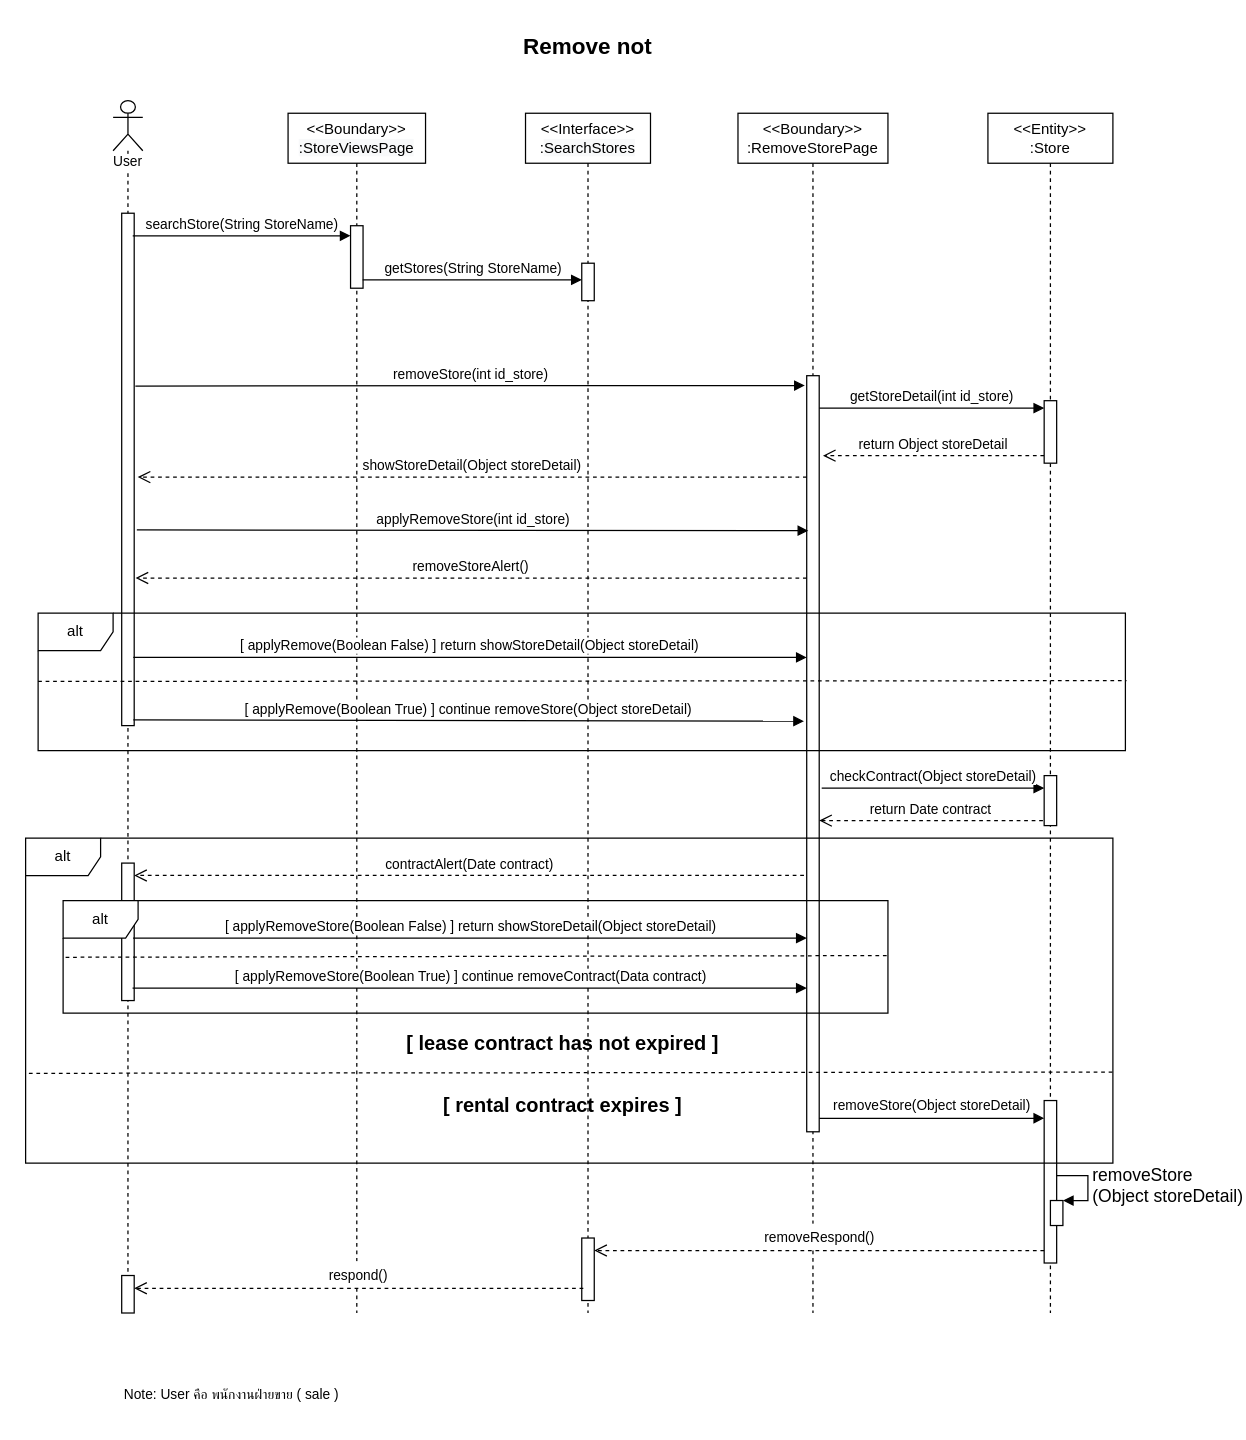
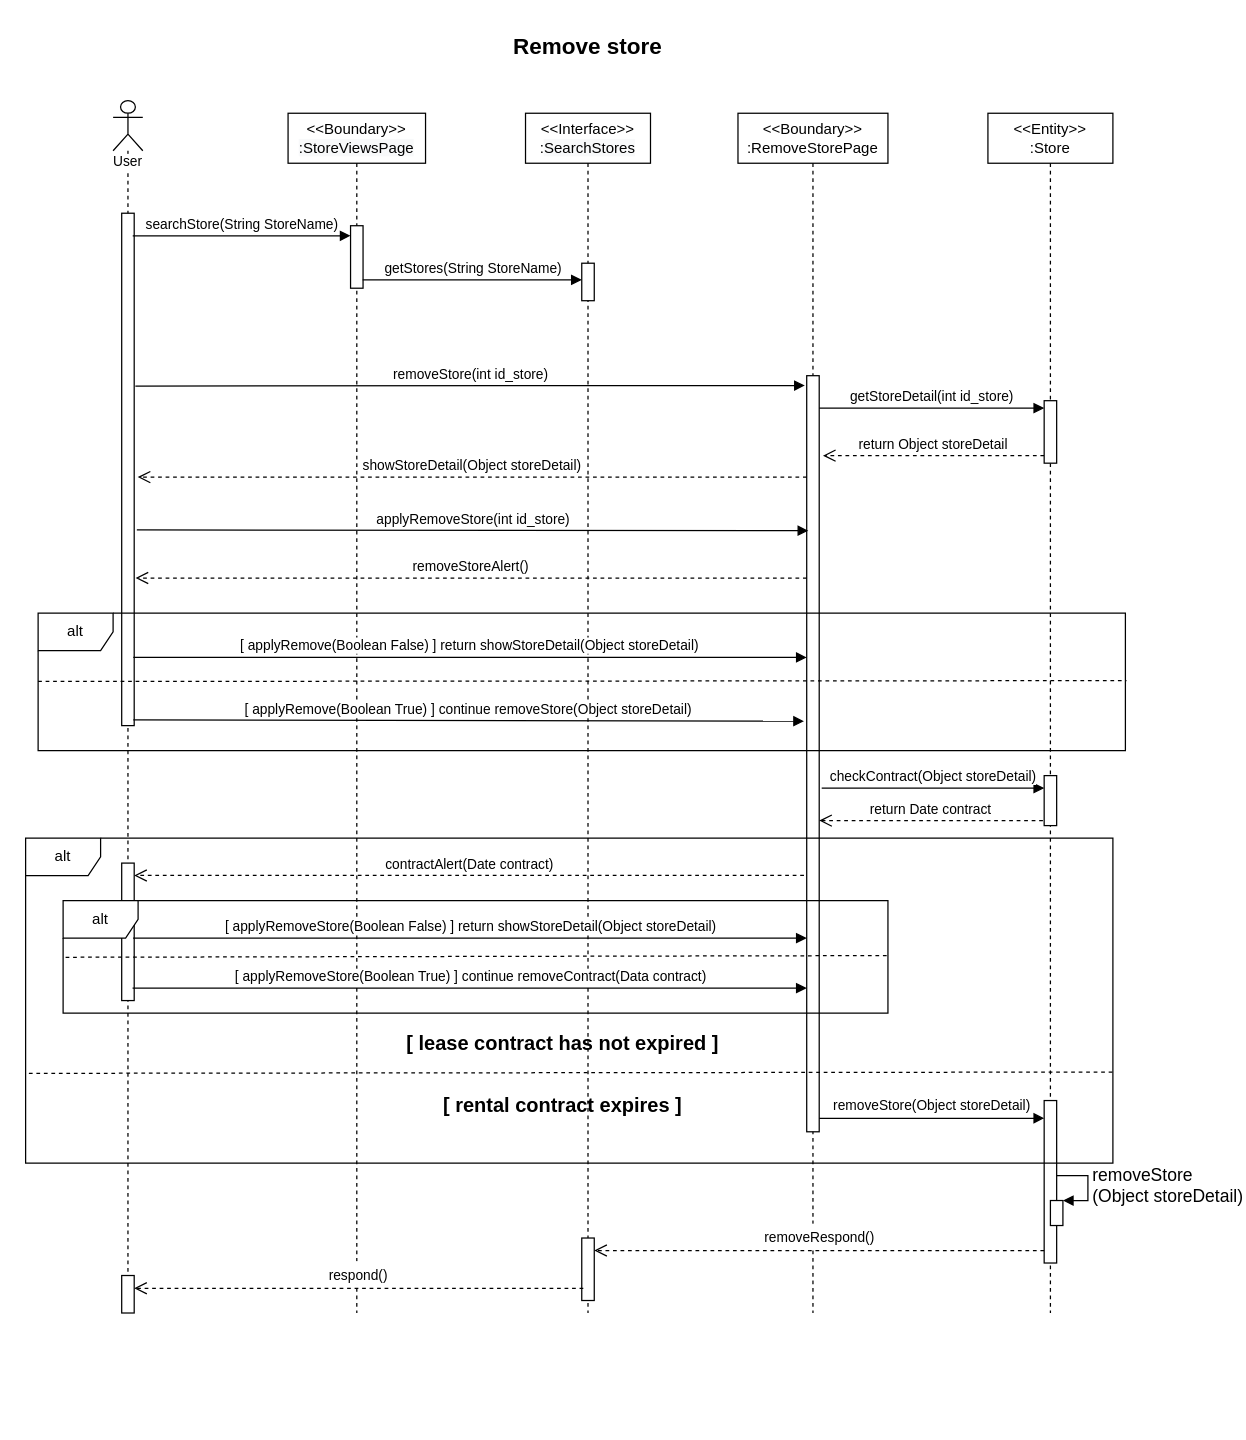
node "Remove not": label "Remove not" -> "Remove store"
node "Note: User คือ พนักงานฝ่ายขาย ( sale )": removed
